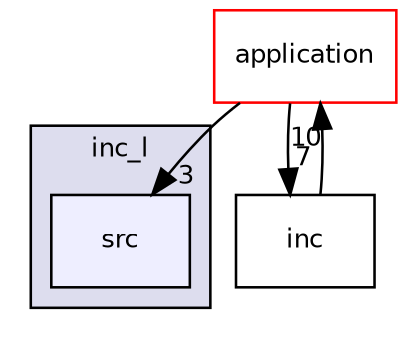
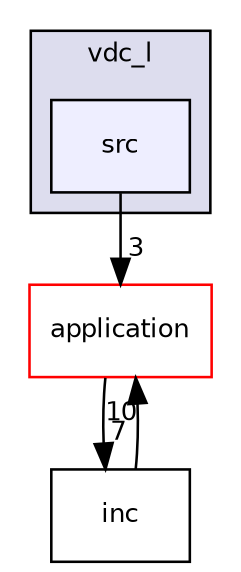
edge "application" -> "src": reversed
cluster "inc_l": label "inc_l" -> "vdc_l"
